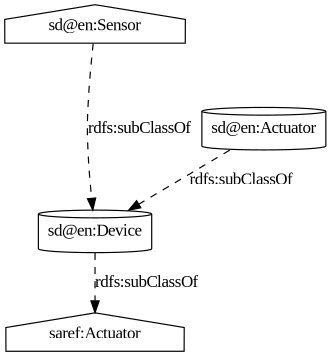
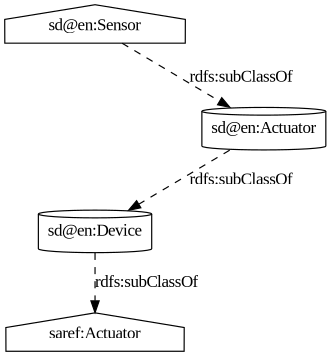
edge "sd@en:Sensor" -> "sd@en:Device": now "sd@en:Sensor" -> "sd@en:Actuator"
